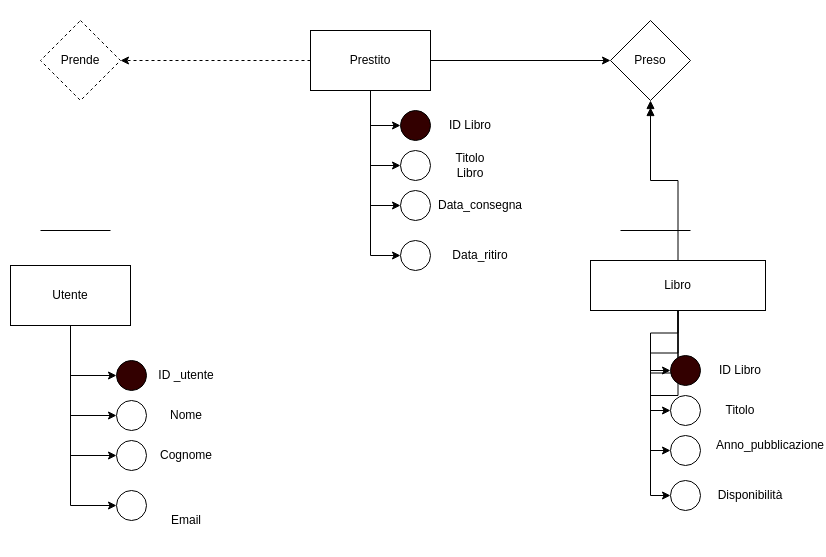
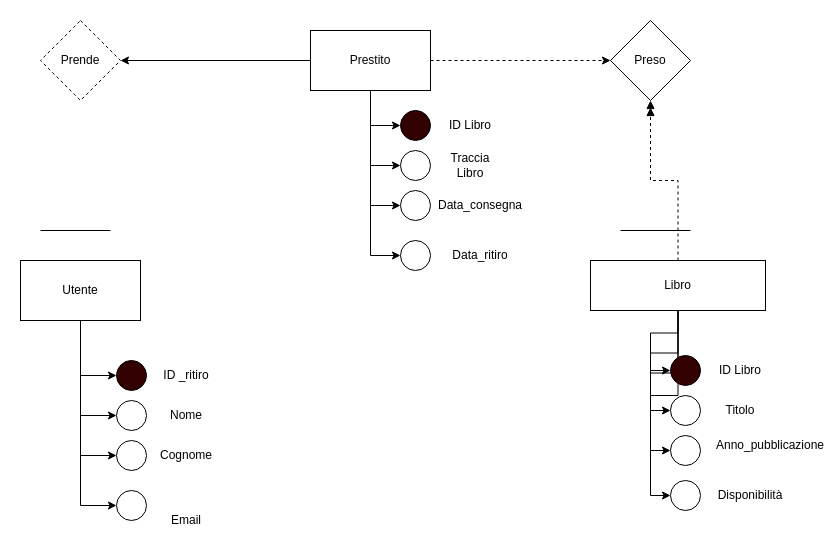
edge "Prestito" -> "Prende": style dashed -> solid
edge "Prestito" -> "Preso": style solid -> dashed
node "Titolo Libro": label "Titolo Libro" -> "Traccia Libro"
edge "Libro" -> "Preso": style solid -> dashed
node "Utente": moved (71, 296) -> (81, 291)
node "ID _utente": label "ID _utente" -> "ID _ritiro"
